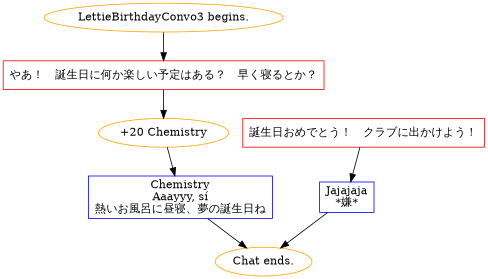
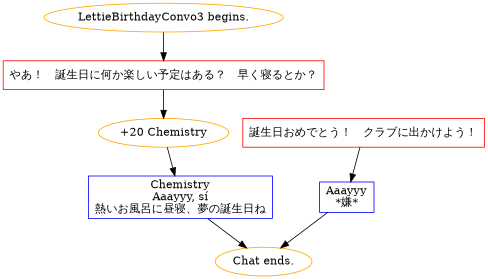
node "Jajajaja *嫌*": label "Jajajaja *嫌*" -> "Aaayyy *嫌*"
